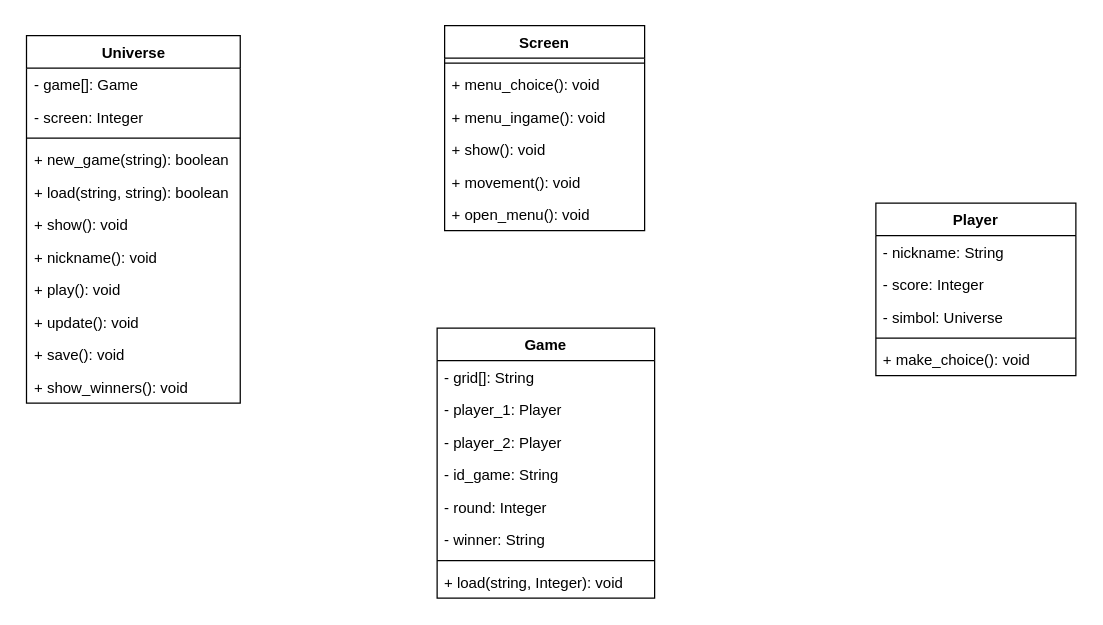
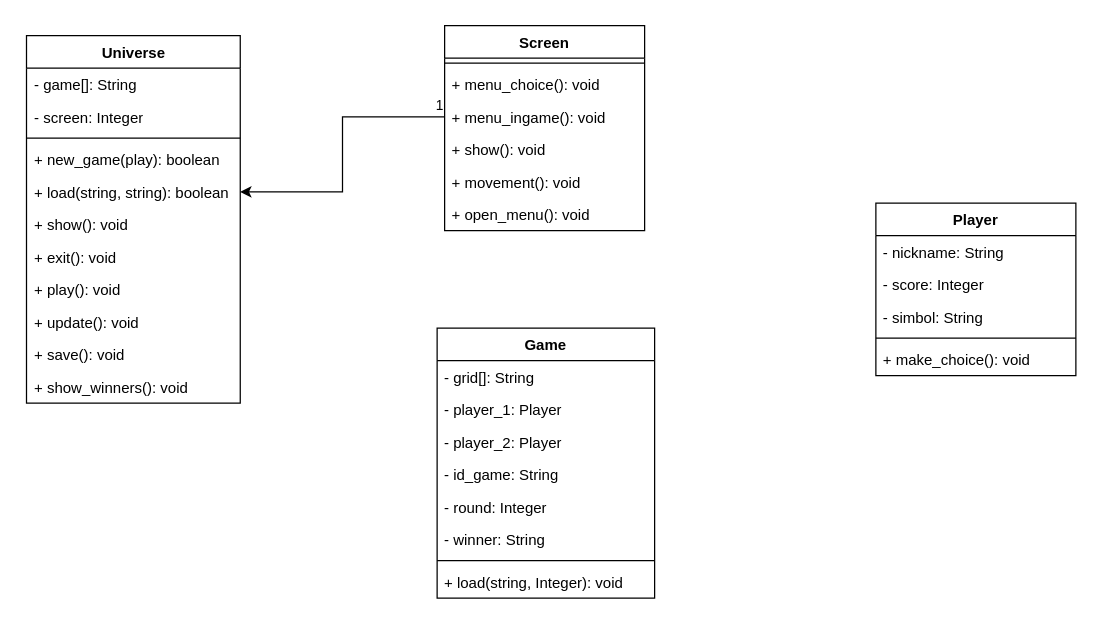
node "- game[]: Game": label "- game[]: Game" -> "- game[]: String"
edge "+ menu_ingame(): void" -> "+ load(string, string): boolean": added, label "1"
node "+ new_game(string): boolean": label "+ new_game(string): boolean" -> "+ new_game(play): boolean"
node "+ nickname(): void": label "+ nickname(): void" -> "+ exit(): void"
node "- simbol: Universe": label "- simbol: Universe" -> "- simbol: String"
